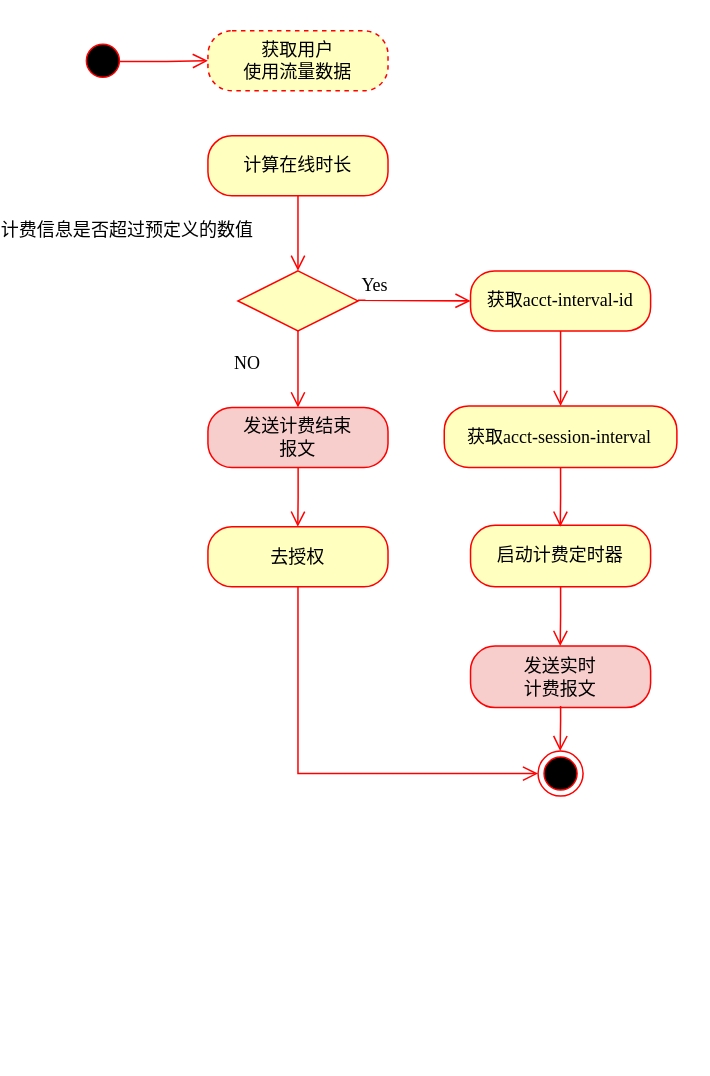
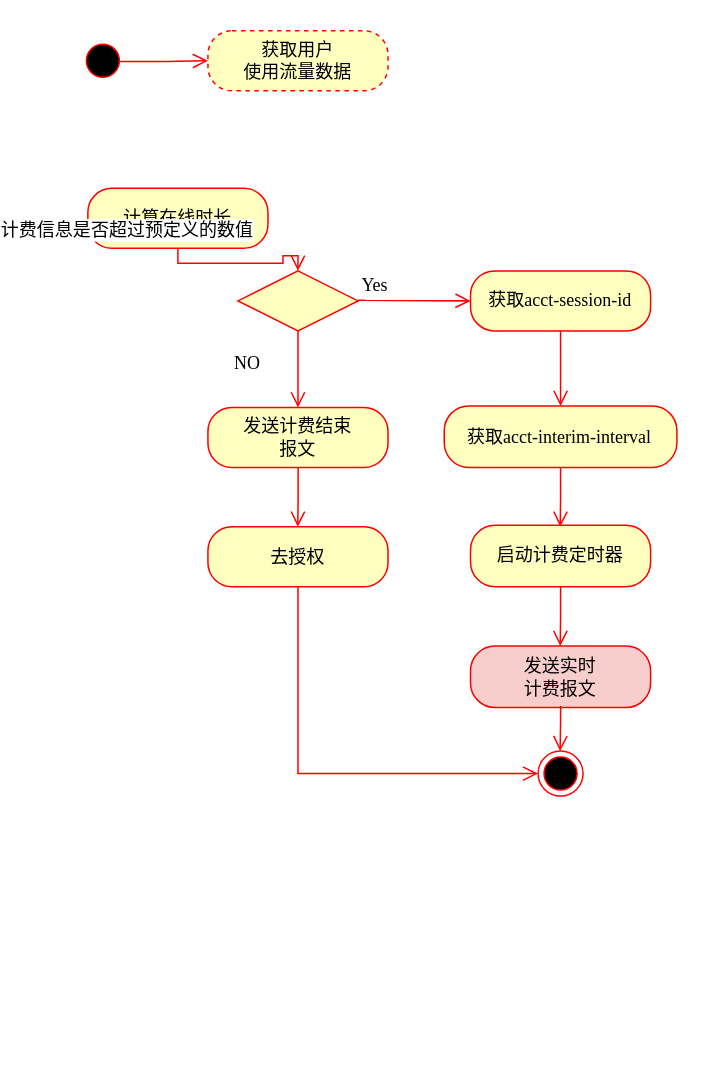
node "计算在线时长": moved (298, 166) -> (178, 218)
node "获取acct-interval-id": label "获取acct-interval-id" -> "获取acct-session-id"
node "发送计费结束报文": fillcolor #f8cecc -> #ffffc0
node "获取acct-session-interval": label "获取acct-session-interval" -> "获取acct-interim-interval"
